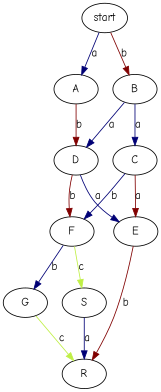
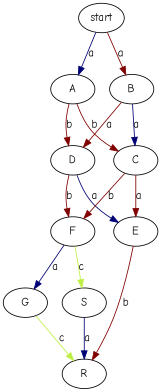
edge "start" -> "B": label "b" -> "a"
edge "B" -> "D": color #000075 -> #800000
edge "A" -> "C": added, label "b"
edge "C" -> "F": color #000075 -> #800000
edge "F" -> "G": label "b" -> "a"
